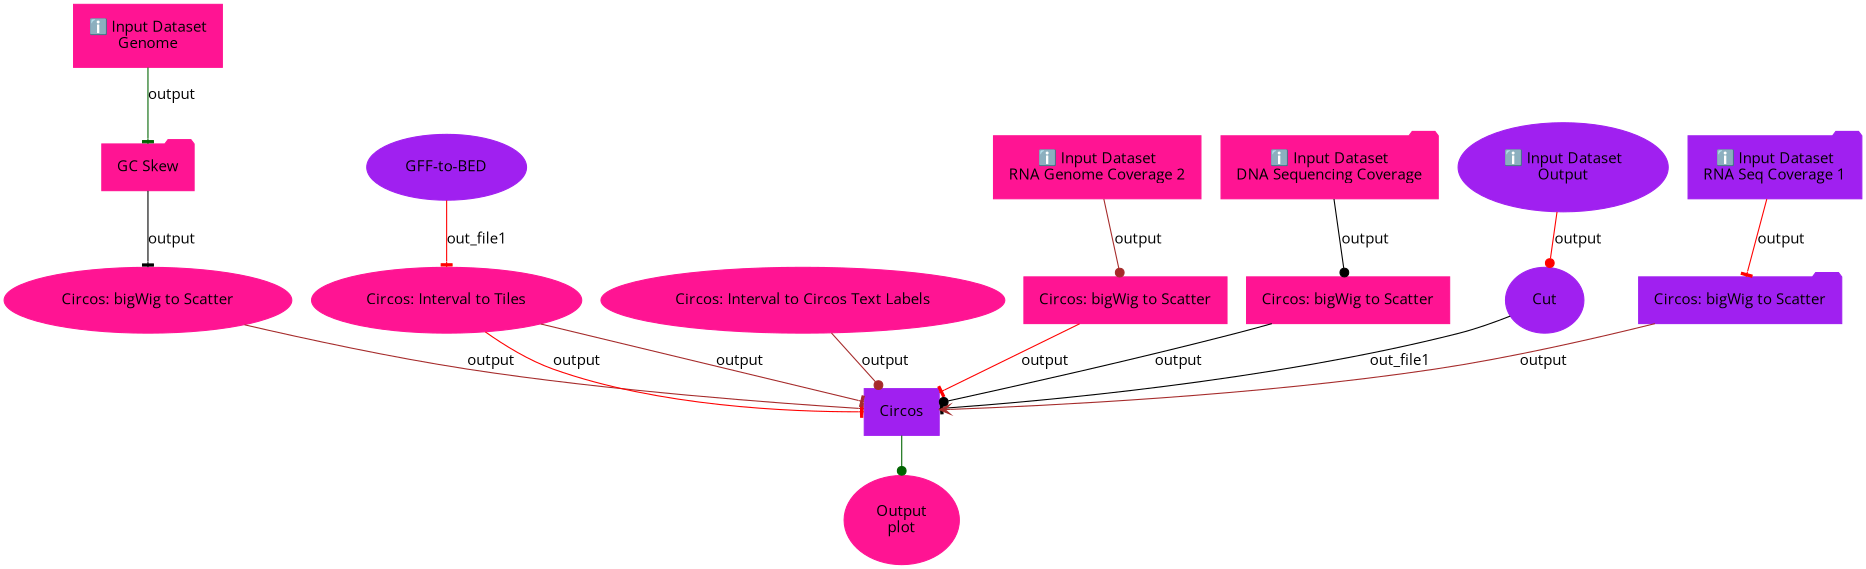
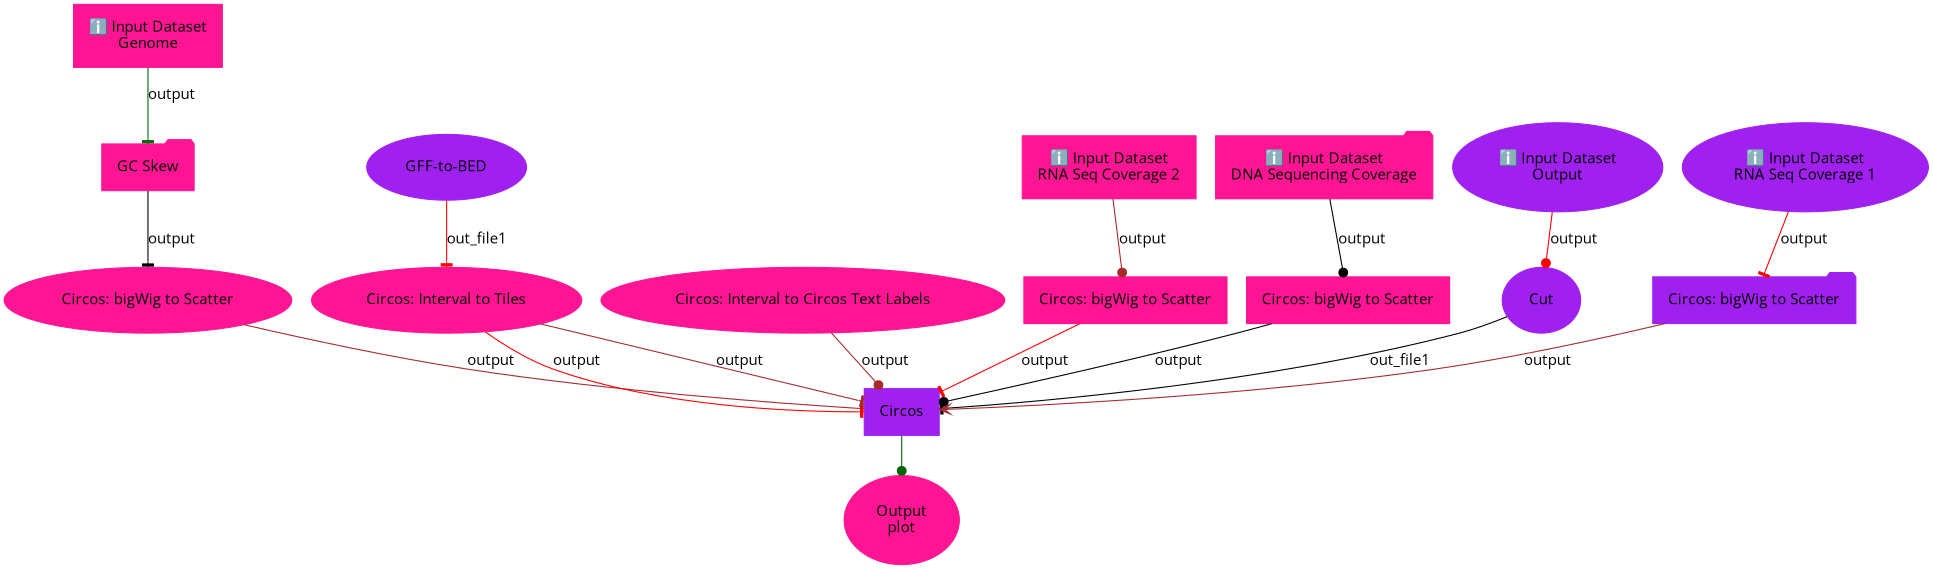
node "ℹ️ Input Dataset RNA Genome Coverage 2": label "ℹ️ Input Dataset RNA Genome Coverage 2" -> "ℹ️ Input Dataset RNA Seq Coverage 2"
node "ℹ️ Input Dataset RNA Seq Coverage 1": shape folder -> ellipse
